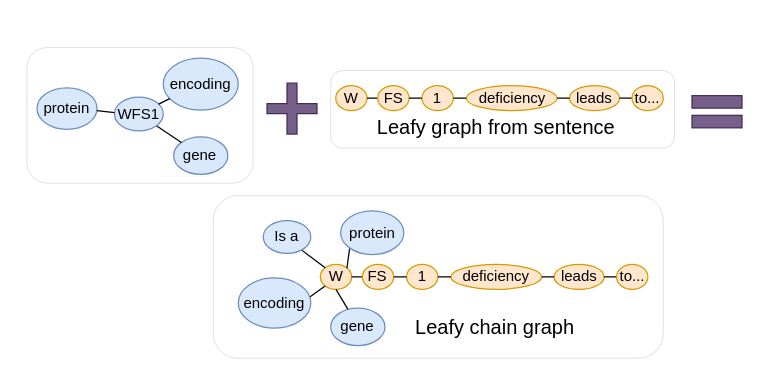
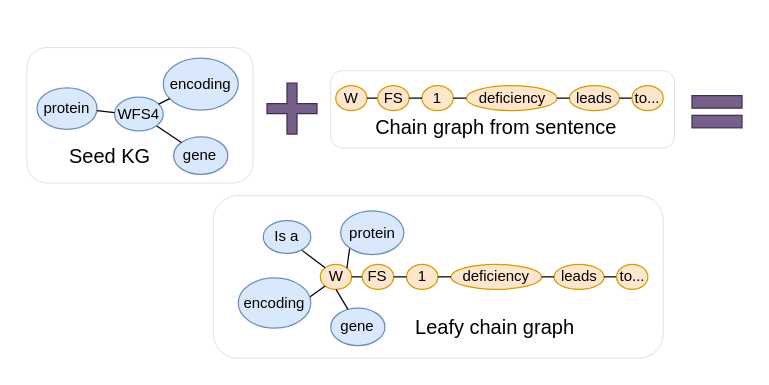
node "WFS1": label "WFS1" -> "WFS4"
node "Leafy graph from sentence": label "Leafy graph from sentence" -> "Chain graph from sentence"
node "Seed KG": added
